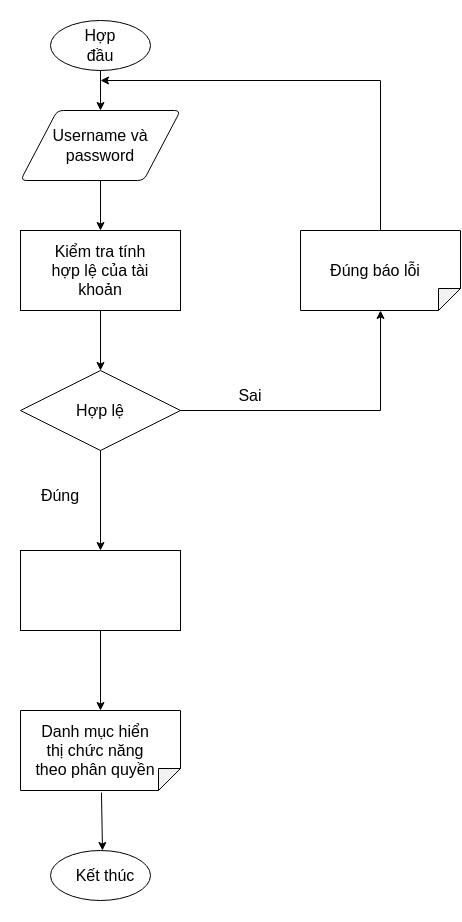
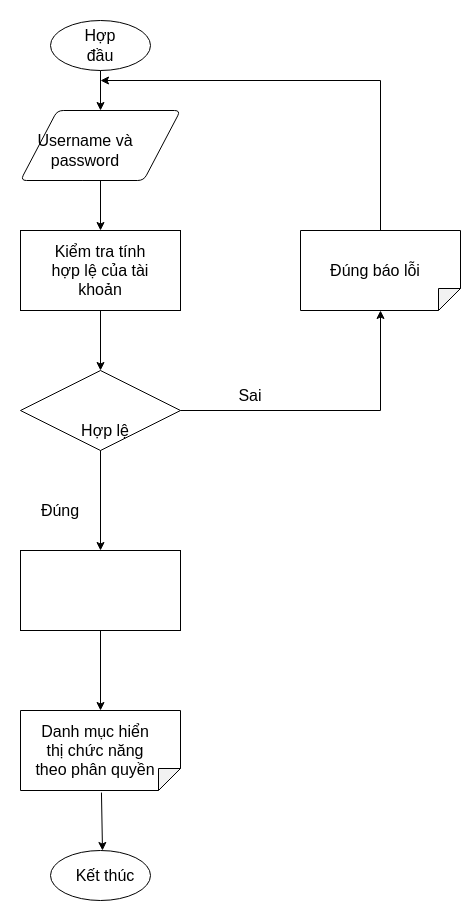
node "Username và password": moved (101, 146) -> (86, 151)
node "Hợp lệ": moved (101, 411) -> (106, 431)
node "Đúng": moved (61, 496) -> (61, 511)
